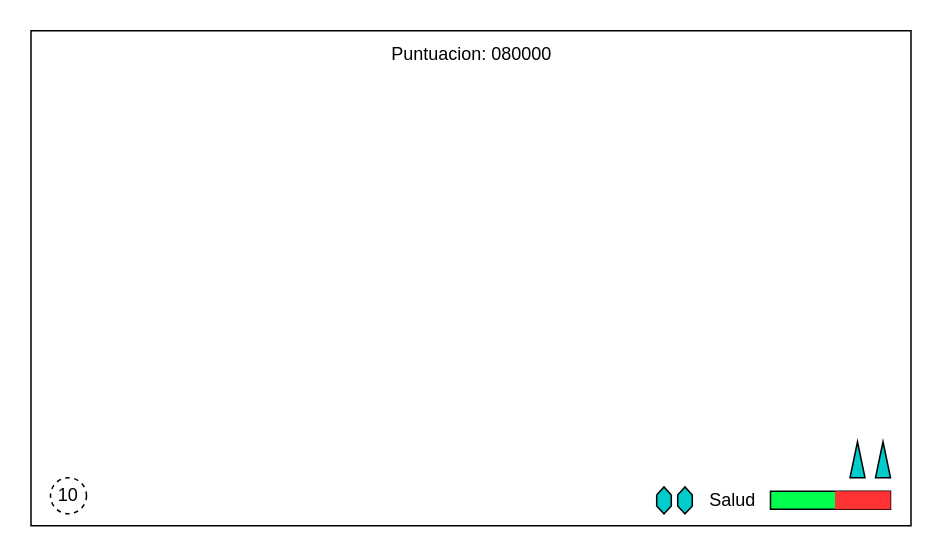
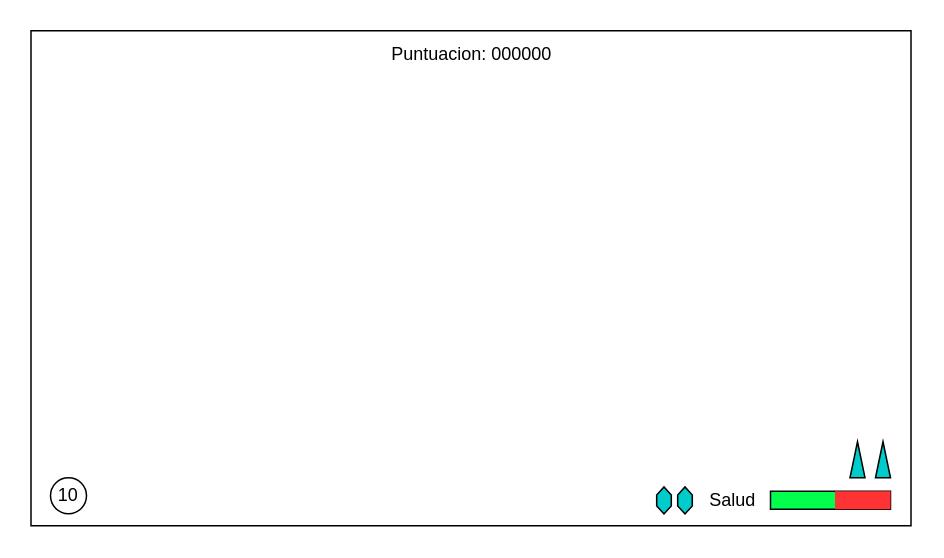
node "Puntuacion: 080000": label "Puntuacion: 080000" -> "Puntuacion: 000000"
node "10": style dashed -> solid
